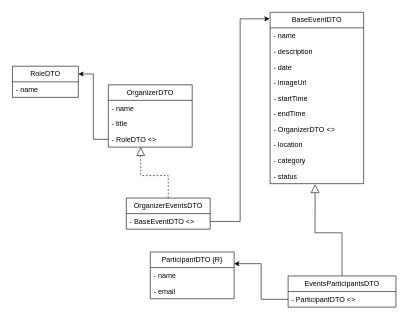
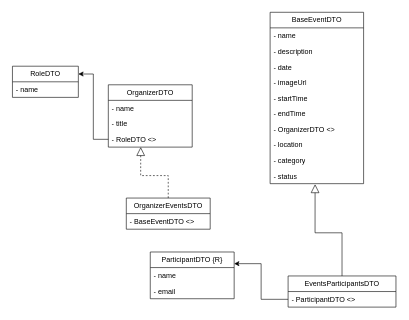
edge "- BaseEventDTO <>" -> "BaseEventDTO": removed
